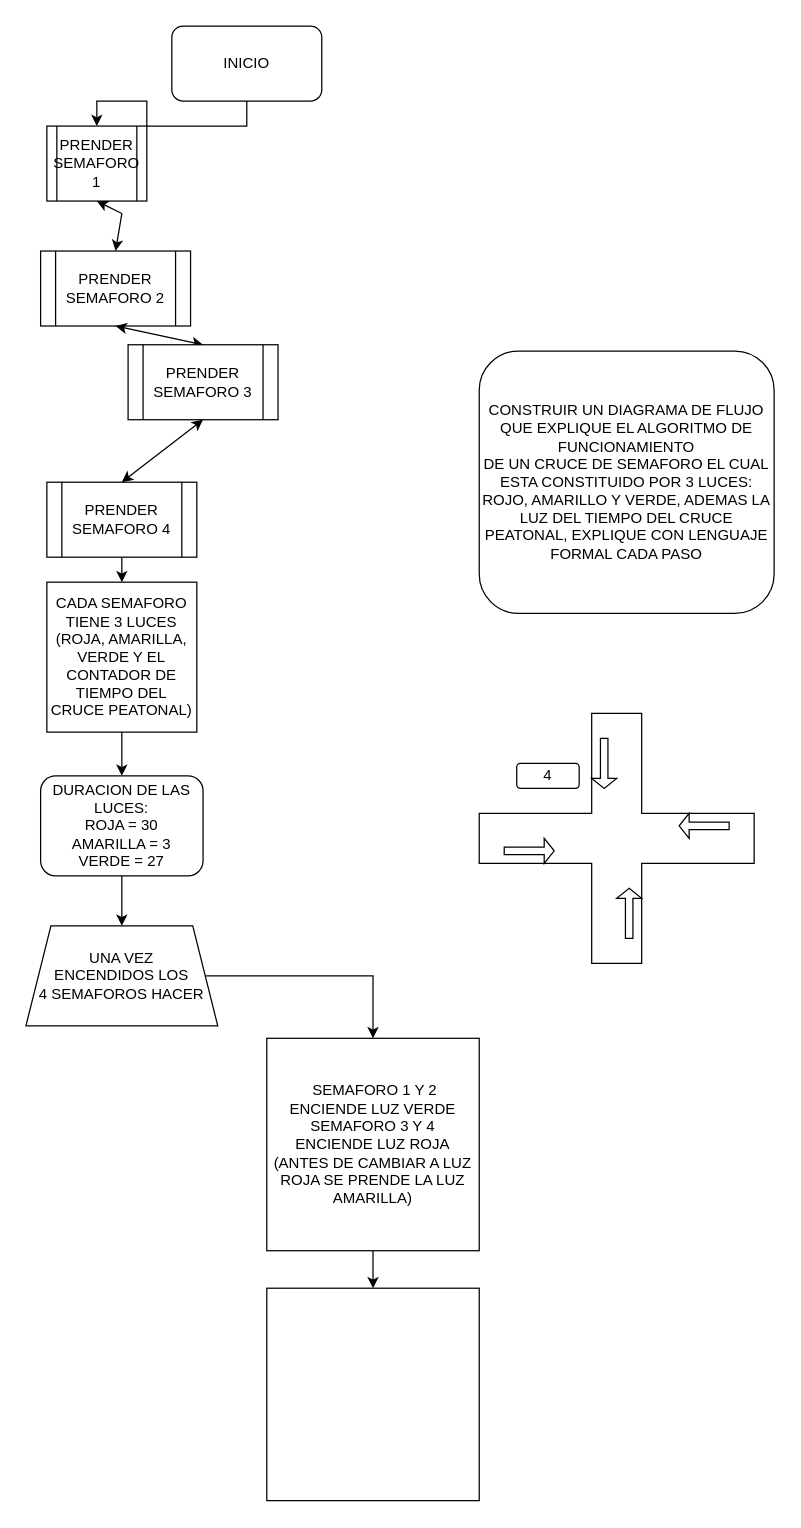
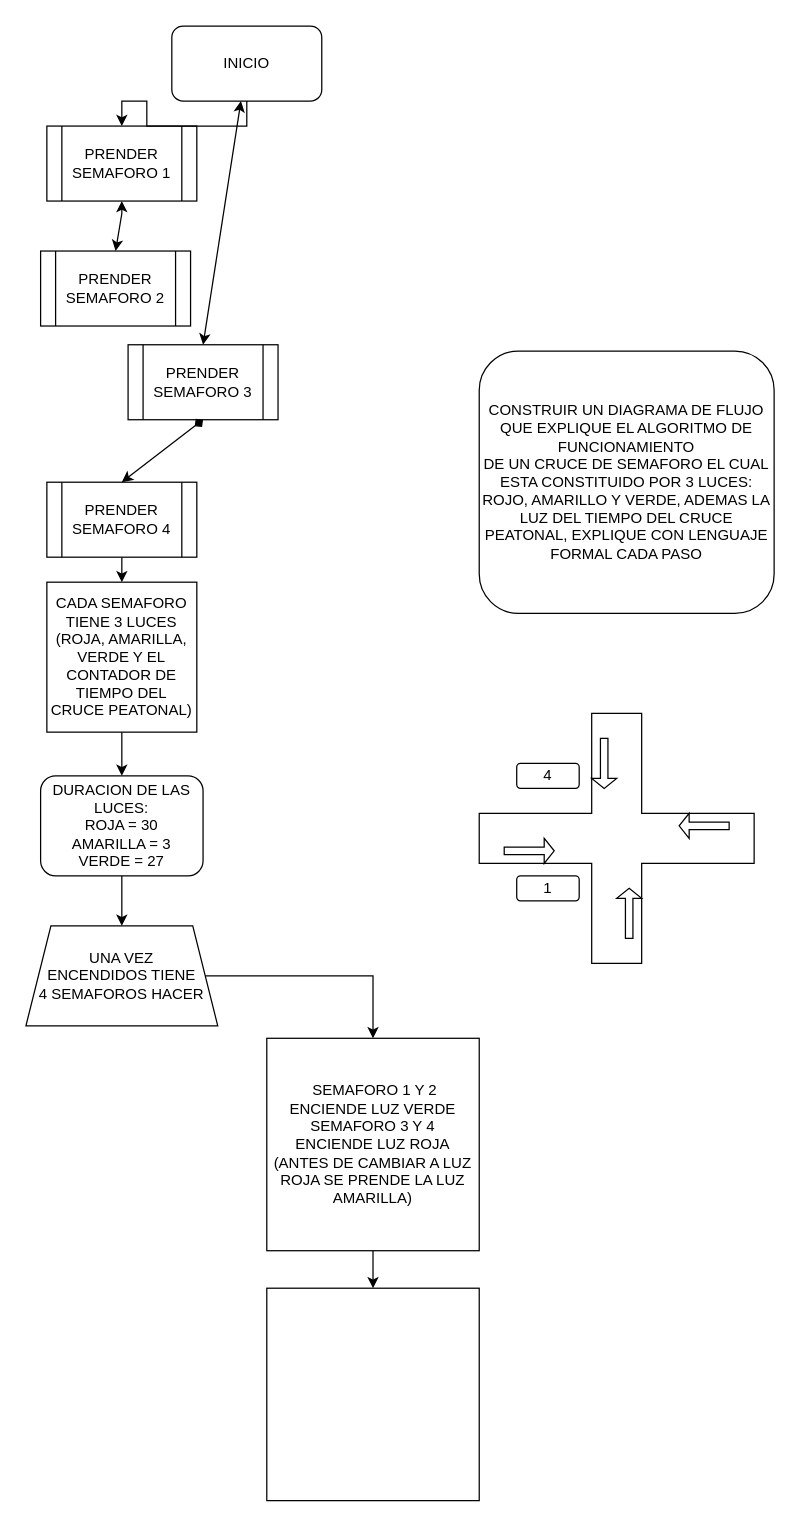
node "PRENDER SEMAFORO 1": size 100x75 -> 150x75
edge "PRENDER SEMAFORO 2" -- "PRENDER SEMAFORO 3": now "INICIO" -- "PRENDER SEMAFORO 3"
edge "PRENDER SEMAFORO 3" -- "PRENDER SEMAFORO 4": arrowhead classic -> diamond
node "1": added
node "UNA VEZ ENCENDIDOS LOS 4 SEMAFOROS HACER": label "UNA VEZ ENCENDIDOS LOS 4 SEMAFOROS HACER" -> "UNA VEZ ENCENDIDOS TIENE 4 SEMAFOROS HACER"
